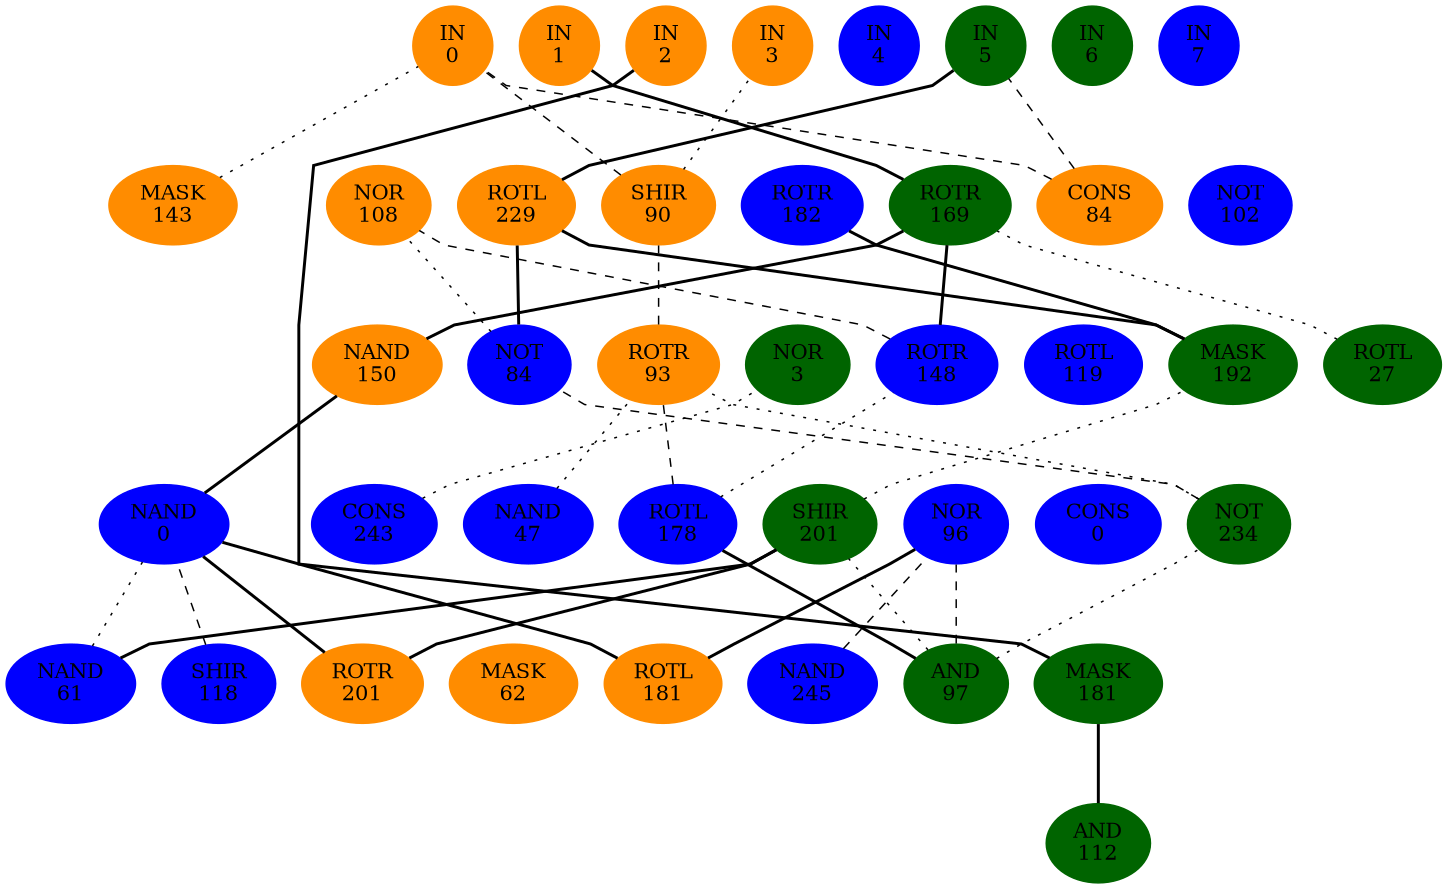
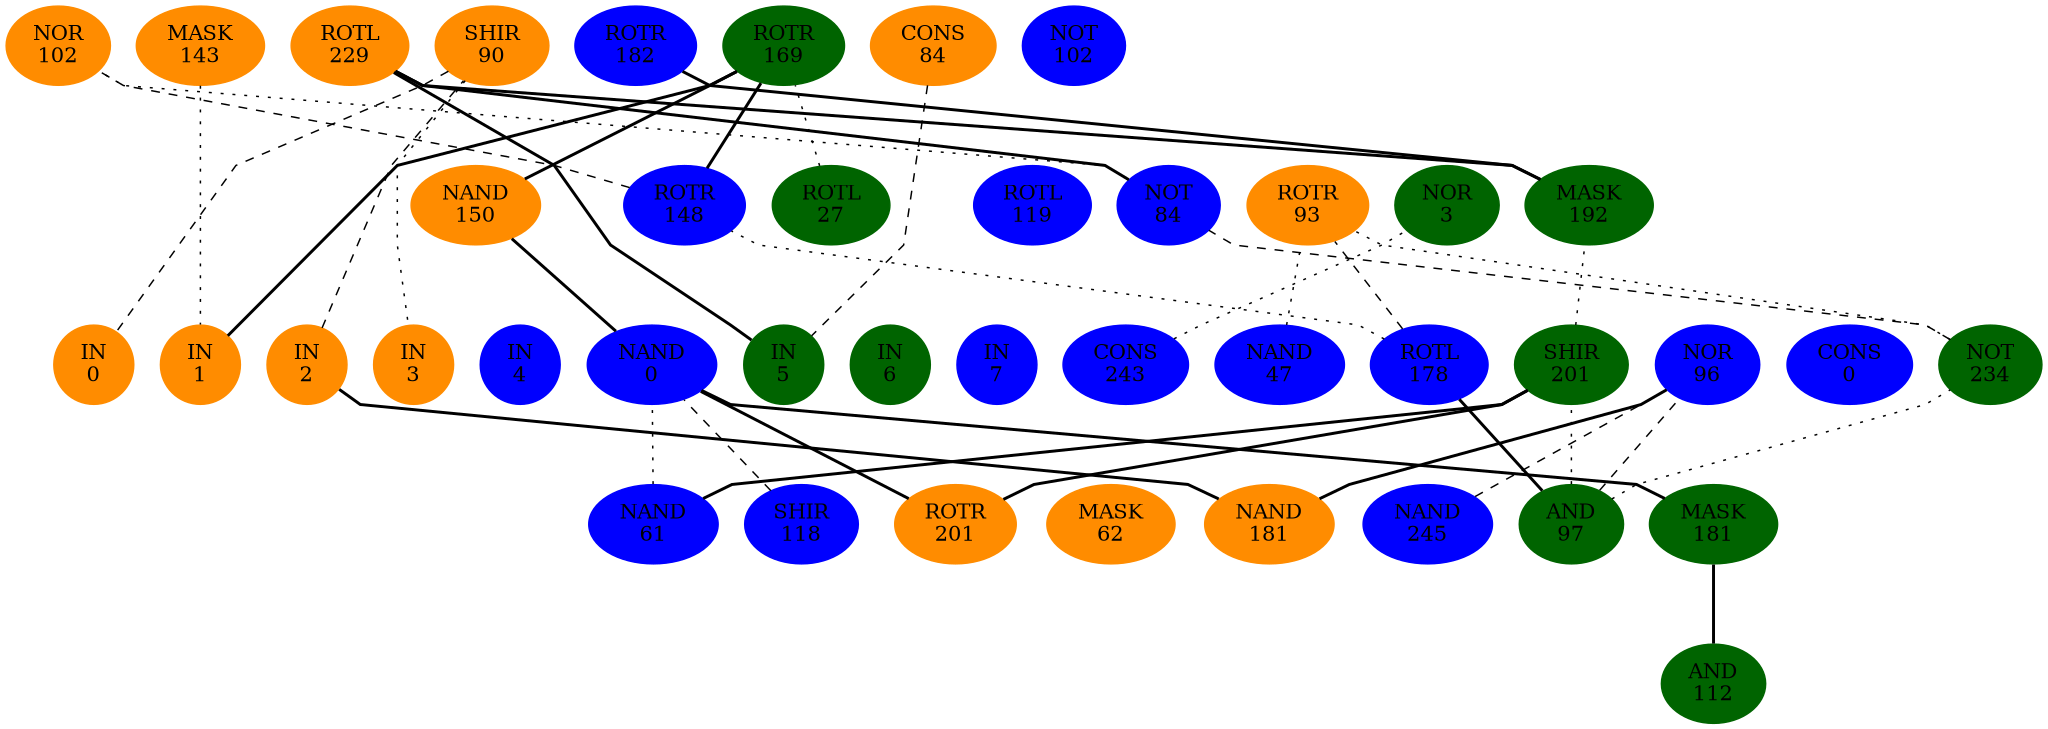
edge "IN 0" -- "MASK 143": now "IN 1" -- "MASK 143"
edge "IN 0" -- "CONS 84": removed
node "NOR 108": label "NOR 108" -> "NOR 102"
edge "SHIR 90" -- "ROTR 93": now "SHIR 90" -- "IN 2"
node "ROTL 181": label "ROTL 181" -> "NAND 181"
